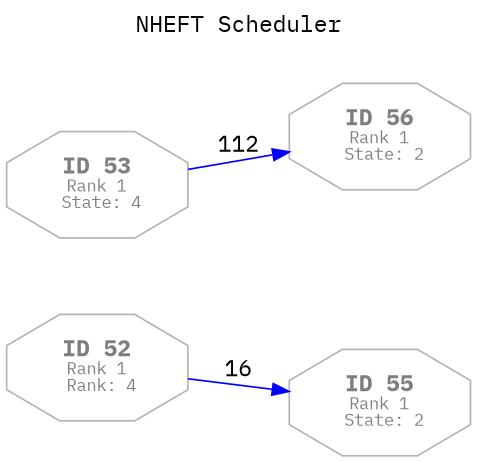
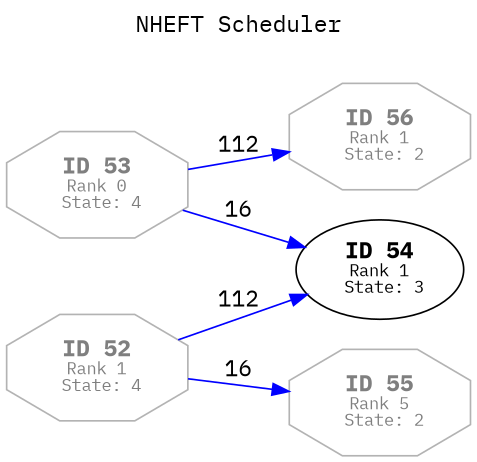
node "ID 53": text "Rank 1" -> "Rank 0"
node "ID 54": added
node "ID 52": text "Rank: 4" -> "State: 4"
node "ID 55": text "Rank 1" -> "Rank 5"
